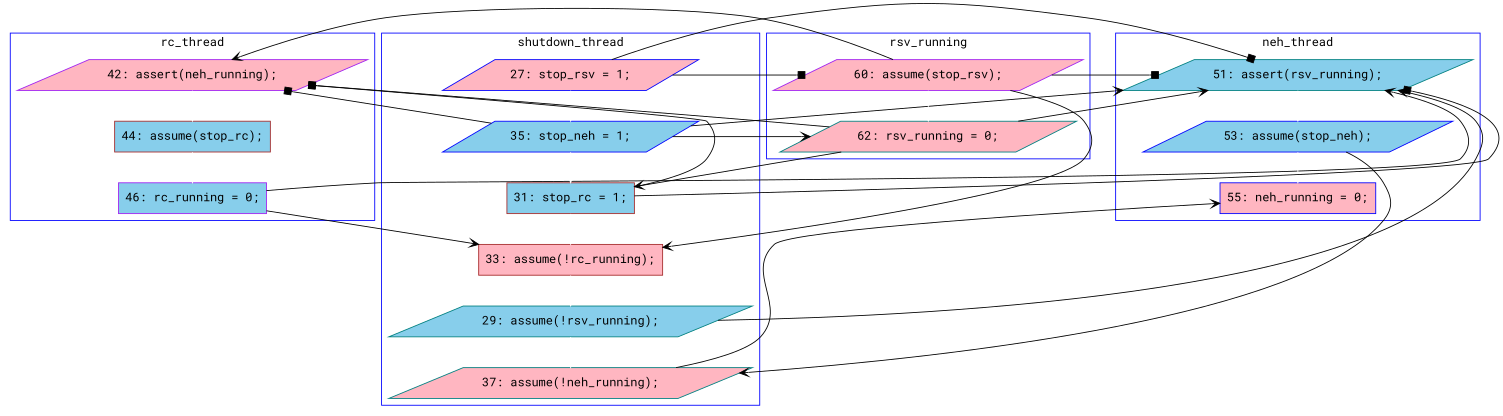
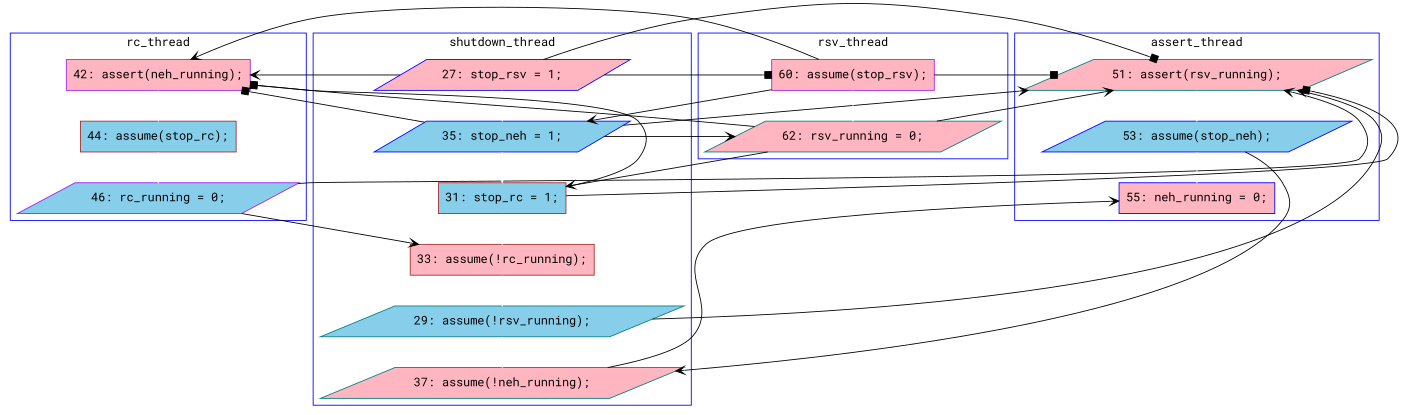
cluster "rsv_running": label "rsv_running" -> "rsv_thread"
cluster "neh_thread": label "neh_thread" -> "assert_thread"
node "42: assert(neh_running);": shape parallelogram -> box
edge "27: stop_rsv = 1;" -> "42: assert(neh_running);": added
node "60: assume(stop_rsv);": shape parallelogram -> box
node "51: assert(rsv_running);": fillcolor skyblue -> lightpink
node "46: rc_running = 0;": shape box -> parallelogram
edge "60: assume(stop_rsv);" -> "33: assume(!rc_running);": now "60: assume(stop_rsv);" -> "35: stop_neh = 1;"
